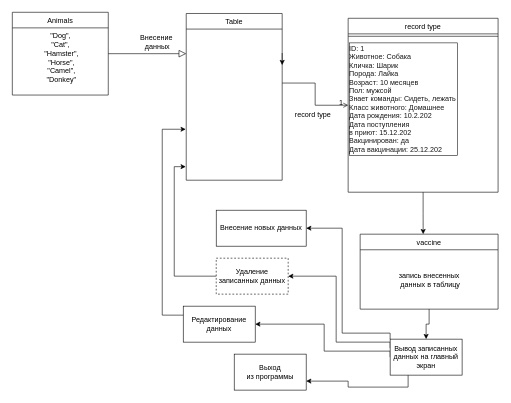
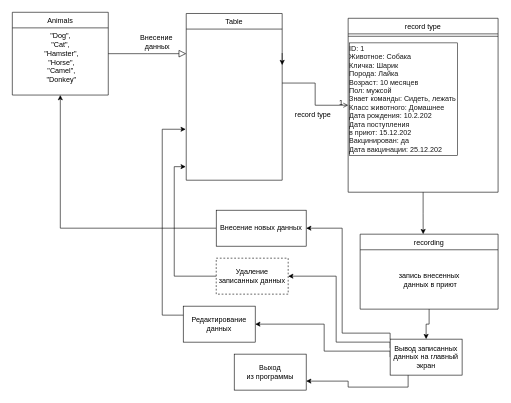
edge "Внесение новых данных" -> "Animals": added
node "vaccine": label "vaccine" -> "recording"
node "запись внесенных данных в таблицу": label "запись внесенных данных в таблицу" -> "запись внесенных данных в приют"
